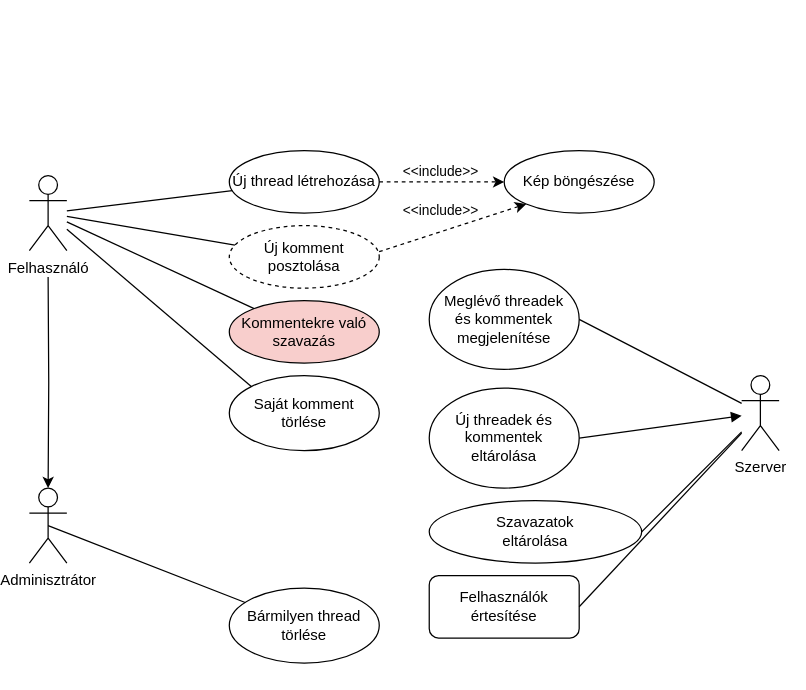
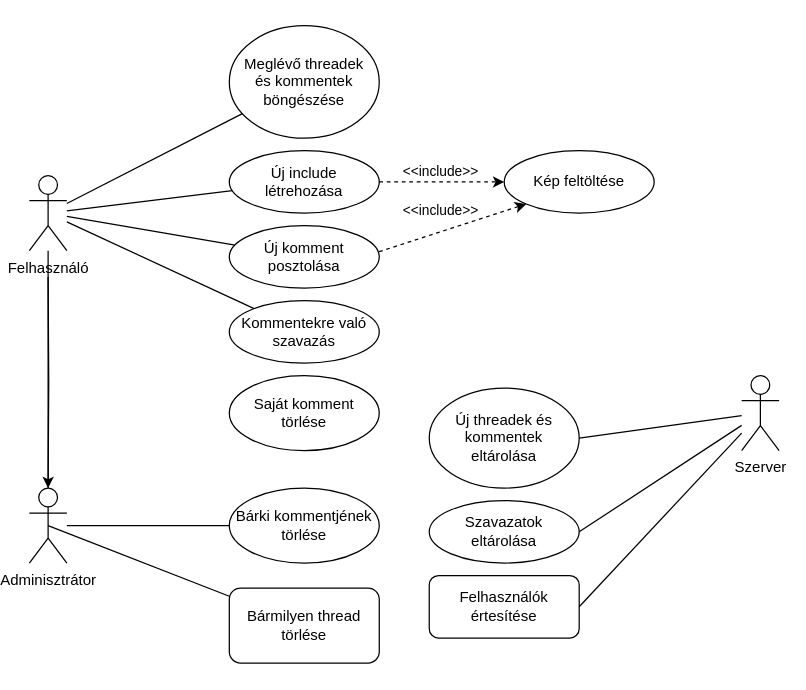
node "Meglévő threadek és kommentek böngészése": added
edge "Meglévő threadek és kommentek böngészése" -- "Felhasználó": added
node "Új thread létrehozása": label "Új thread létrehozása" -> "Új include létrehozása"
node "Kép böngészése": label "Kép böngészése" -> "Kép feltöltése"
node "Új komment posztolása": style dashed -> solid
edge "Felhasználó" -- "Saját komment törlése": now "Felhasználó" -- "Adminisztrátor"
node "Meglévő threadek és kommentek megjelenítése": removed
node "Kommentekre való szavazás": fillcolor #f8cecc -> #ffffff
edge "Meglévő threadek és kommentek megjelenítése" -- "Szerver": removed
edge "Új threadek és kommentek eltárolása" -> "Szerver": arrowhead block -> none
edge "Adminisztrátor" -- "Bárki kommentjének törlése": added
node "Bárki kommentjének törlése": added
node "Szavazatok eltárolása": size 213x63 -> 150x63
node "Bármilyen thread törlése": shape ellipse -> rounded rectangle
